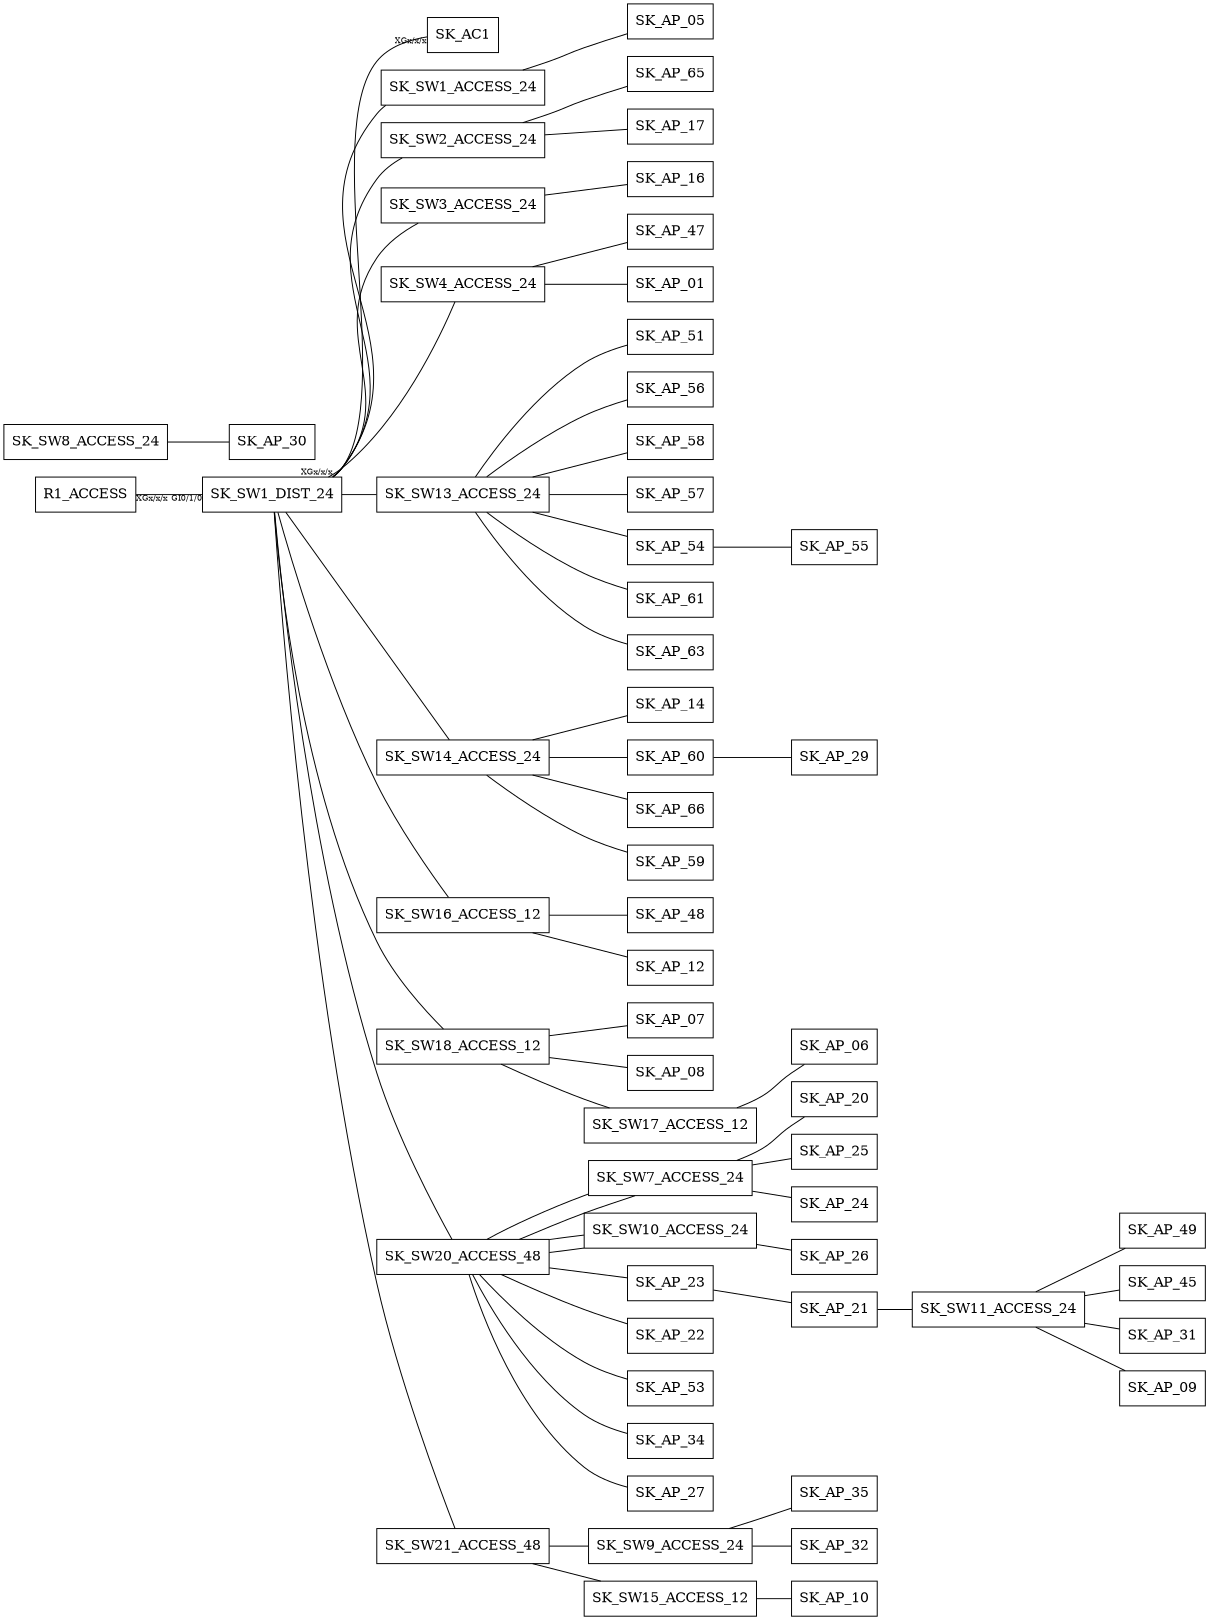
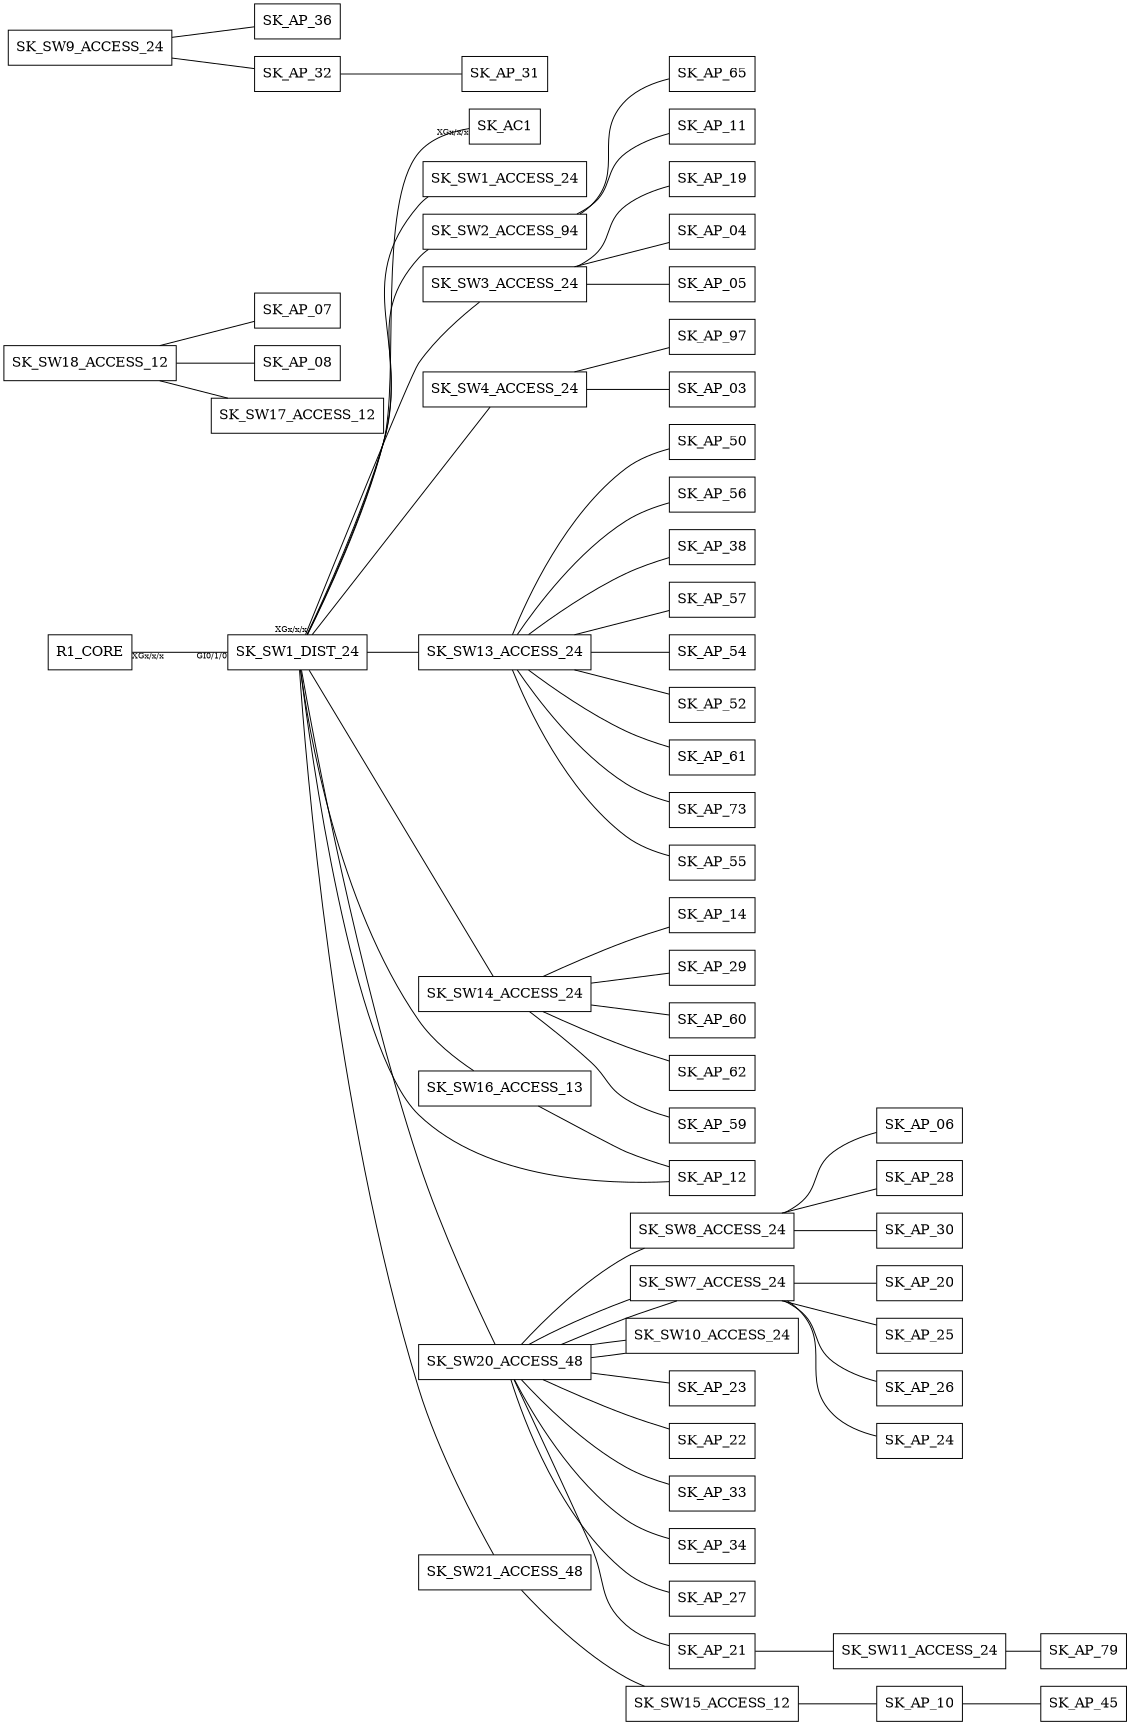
edge "SK_AP_05" -- "SK_SW1_ACCESS_24": now "SK_AP_05" -- "SK_SW3_ACCESS_24"
node "SK_AP_17": label "SK_AP_17" -> "SK_AP_11"
node "SK_SW2_ACCESS_24": label "SK_SW2_ACCESS_24" -> "SK_SW2_ACCESS_94"
node "SK_AP_16": label "SK_AP_16" -> "SK_AP_19"
node "SK_AP_47": label "SK_AP_47" -> "SK_AP_97"
node "SK_AP_04": added
node "SK_AP_01": label "SK_AP_01" -> "SK_AP_03"
node "SK_AP_51": label "SK_AP_51" -> "SK_AP_50"
node "SK_AP_58": label "SK_AP_58" -> "SK_AP_38"
node "R1_ACCESS": label "R1_ACCESS" -> "R1_CORE"
edge "SK_AP_54" -- "SK_AP_55": now "SK_SW13_ACCESS_24" -- "SK_AP_55"
node "SK_AP_63": label "SK_AP_63" -> "SK_AP_73"
node "SK_AP_52": added
edge "SK_AP_60" -- "SK_AP_29": now "SK_SW14_ACCESS_24" -- "SK_AP_29"
edge "SK_SW1_DIST_24" -- "SK_SW18_ACCESS_12": now "SK_SW1_DIST_24" -- "SK_AP_12"
node "SK_AP_66": label "SK_AP_66" -> "SK_AP_62"
node "SK_SW16_ACCESS_12": label "SK_SW16_ACCESS_12" -> "SK_SW16_ACCESS_13"
node "SK_AP_48": removed
edge "SK_AP_06" -- "SK_SW17_ACCESS_12": now "SK_AP_06" -- "SK_SW8_ACCESS_24"
node "SK_AP_28": added
node "SK_AP_49": label "SK_AP_49" -> "SK_AP_79"
edge "SK_SW10_ACCESS_24" -- "SK_AP_26": now "SK_SW7_ACCESS_24" -- "SK_AP_26"
edge "SK_SW8_ACCESS_24" -- "SK_SW20_ACCESS_48": added
edge "SK_AP_45" -- "SK_SW11_ACCESS_24": now "SK_AP_45" -- "SK_AP_10"
edge "SK_AP_23" -- "SK_AP_21": now "SK_SW20_ACCESS_48" -- "SK_AP_21"
edge "SK_SW11_ACCESS_24" -- "SK_AP_31": now "SK_AP_32" -- "SK_AP_31"
node "SK_AP_53": label "SK_AP_53" -> "SK_AP_33"
node "SK_AP_09": removed
node "SK_AP_35": label "SK_AP_35" -> "SK_AP_36"
edge "SK_SW21_ACCESS_48" -- "SK_SW9_ACCESS_24": removed
